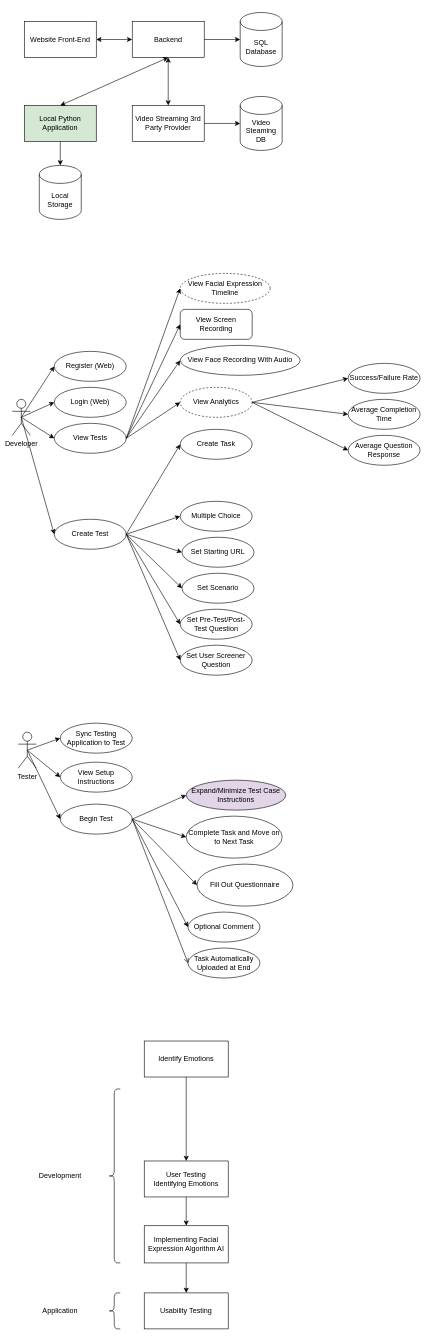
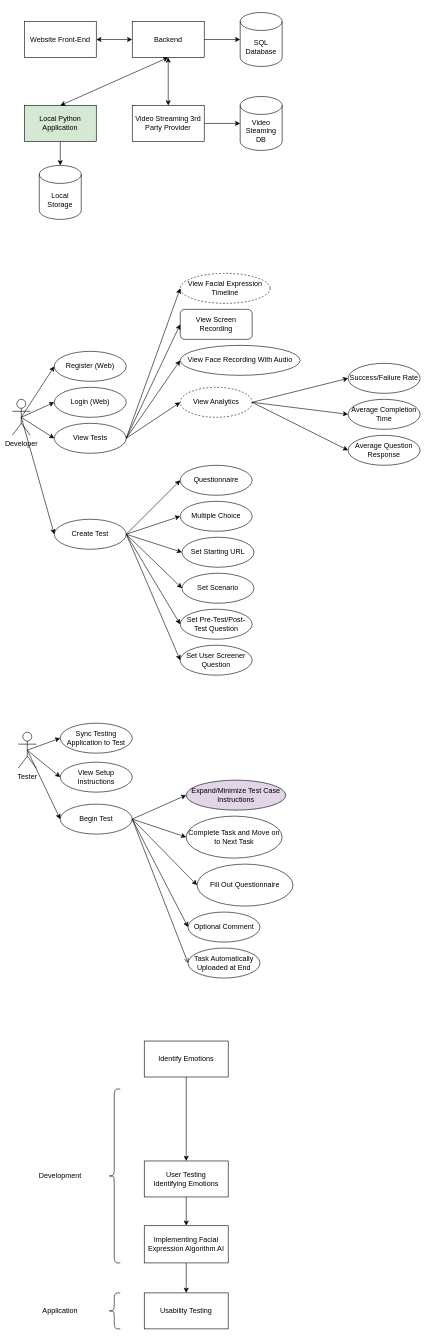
node "Create Task": removed
node "Questionnaire": added
edge "Create Test" -> "Create Task": removed
edge "Create Test" -> "Questionnaire": added
